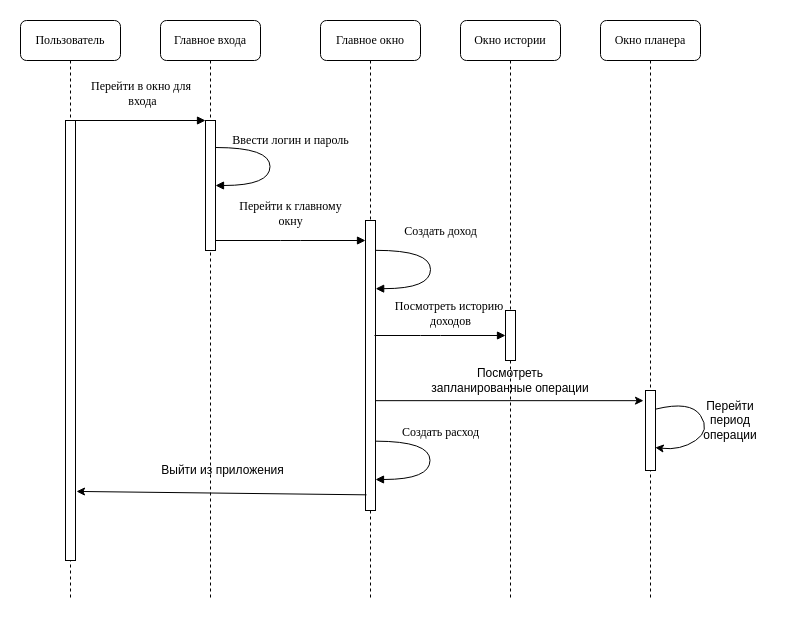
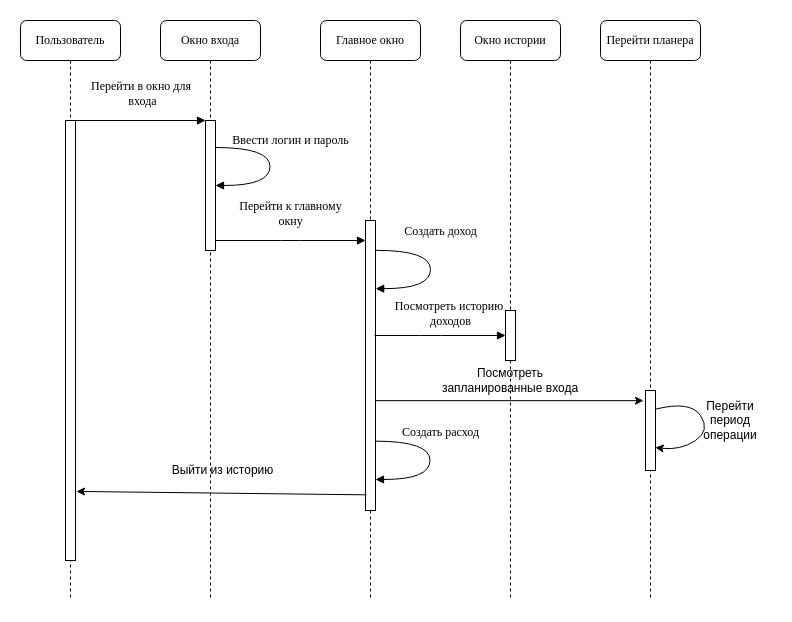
node "Главное входа": label "Главное входа" -> "Окно входа"
node "Окно планера": label "Окно планера" -> "Перейти планера"
node "Посмотреть запланированные операции": label "Посмотреть запланированные операции" -> "Посмотреть запланированные входа"
node "Выйти из приложения": label "Выйти из приложения" -> "Выйти из историю"
